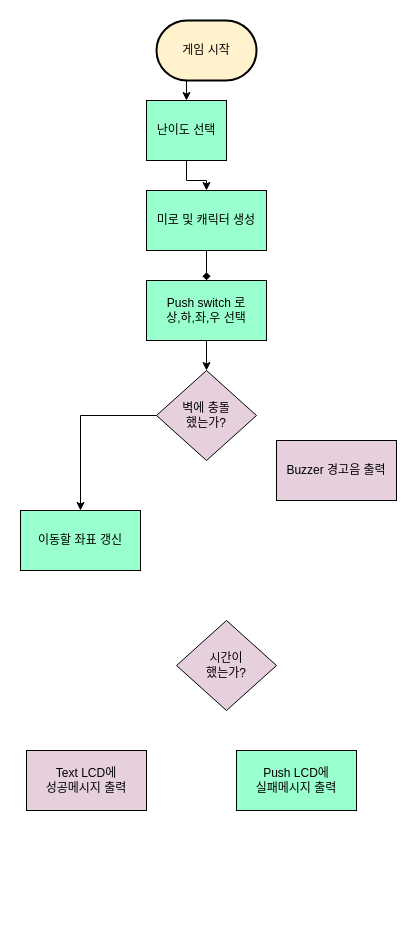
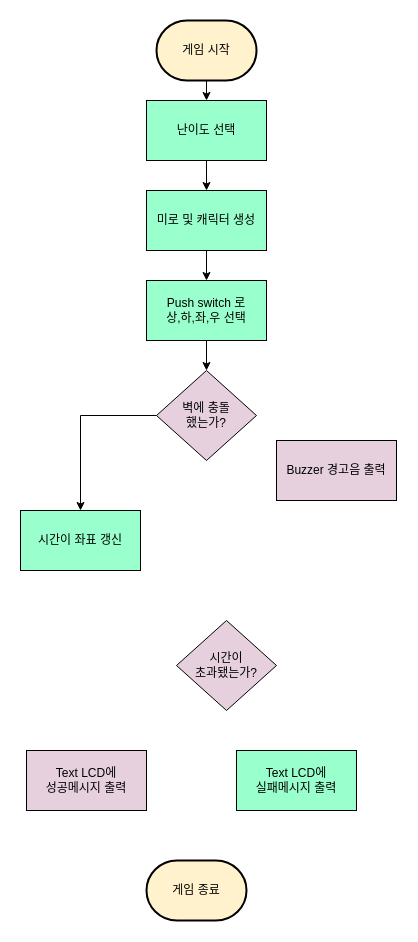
node "난이도 선택": size 80x60 -> 120x60
edge "미로 및 캐릭터 생성" -> "Push switch 로 상,하,좌,우 선택": arrowhead diamond -> classic
node "이동할 좌표 갱신": label "이동할 좌표 갱신" -> "시간이 좌표 갱신"
node "시간이 했는가?": label "시간이 했는가?" -> "시간이 초과됐는가?"
node "Push LCD에 실패메시지 출력": label "Push LCD에 실패메시지 출력" -> "Text LCD에 실패메시지 출력"
node "게임 종료": added
